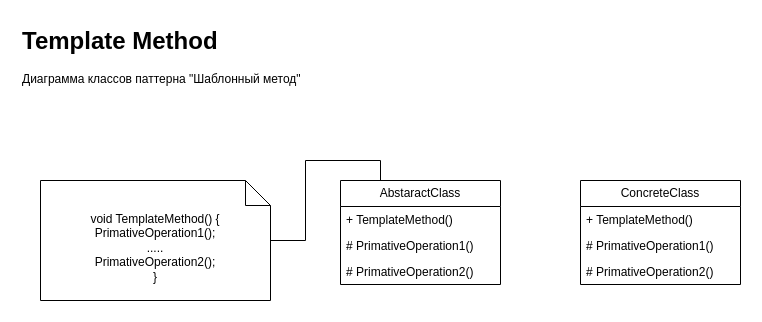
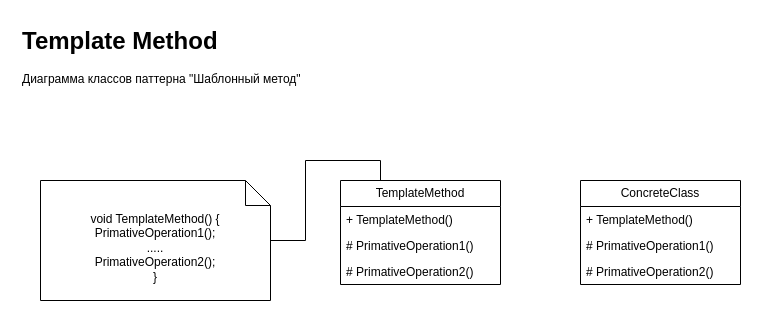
node "AbstaractClass": label "AbstaractClass" -> "TemplateMethod"
